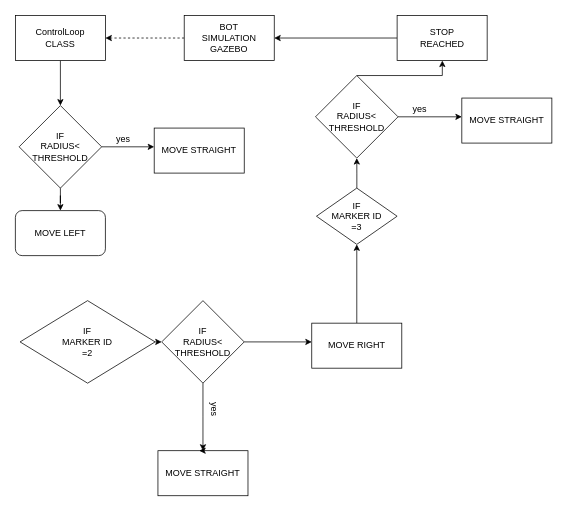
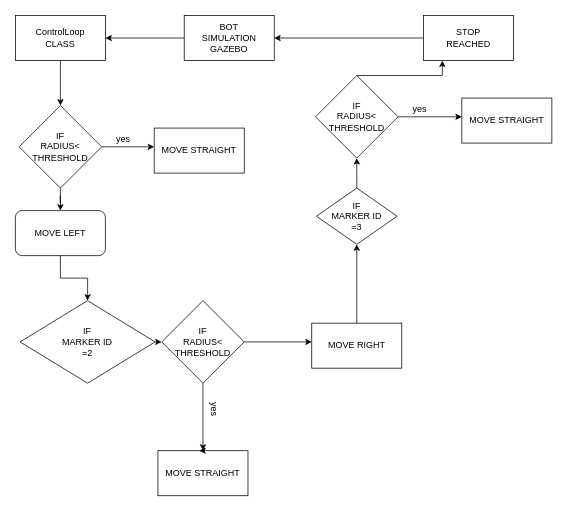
edge "BOT SIMULATION GAZEBO" -> "ControlLoop CLASS": style dashed -> solid
node "STOP REACHED": moved (442, 38) -> (468, 38)
edge "MOVE LEFT" -> "IF MARKER ID =2": added
